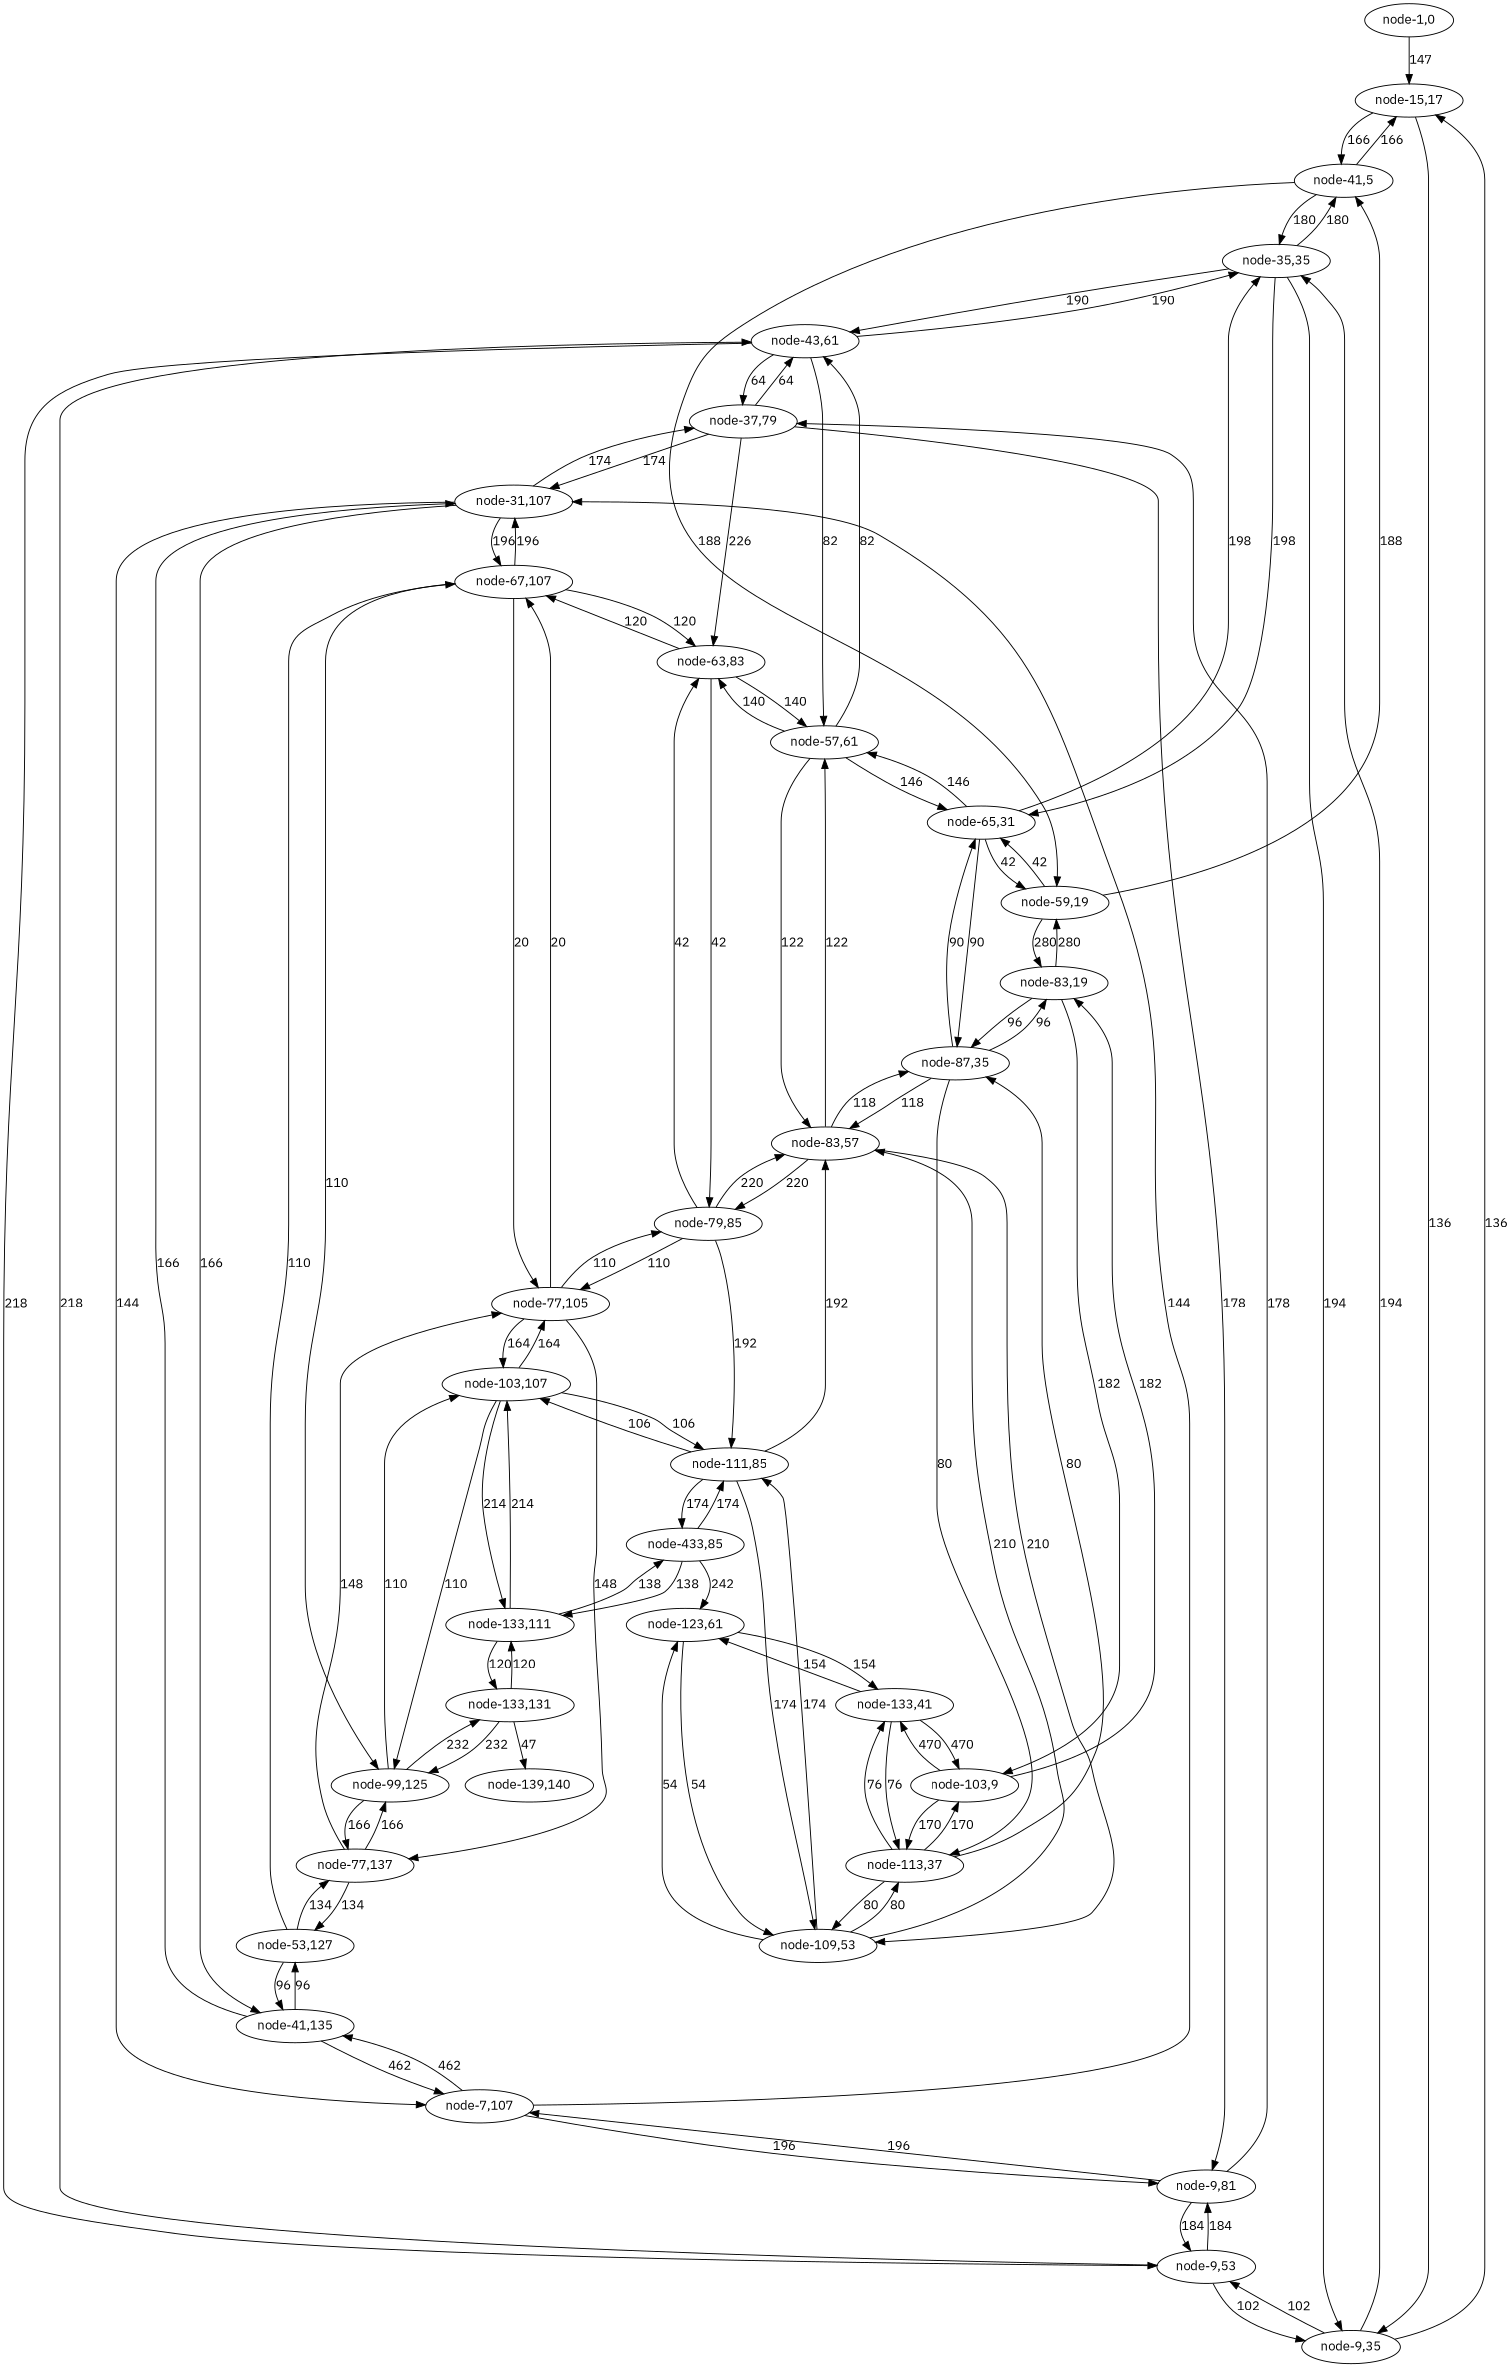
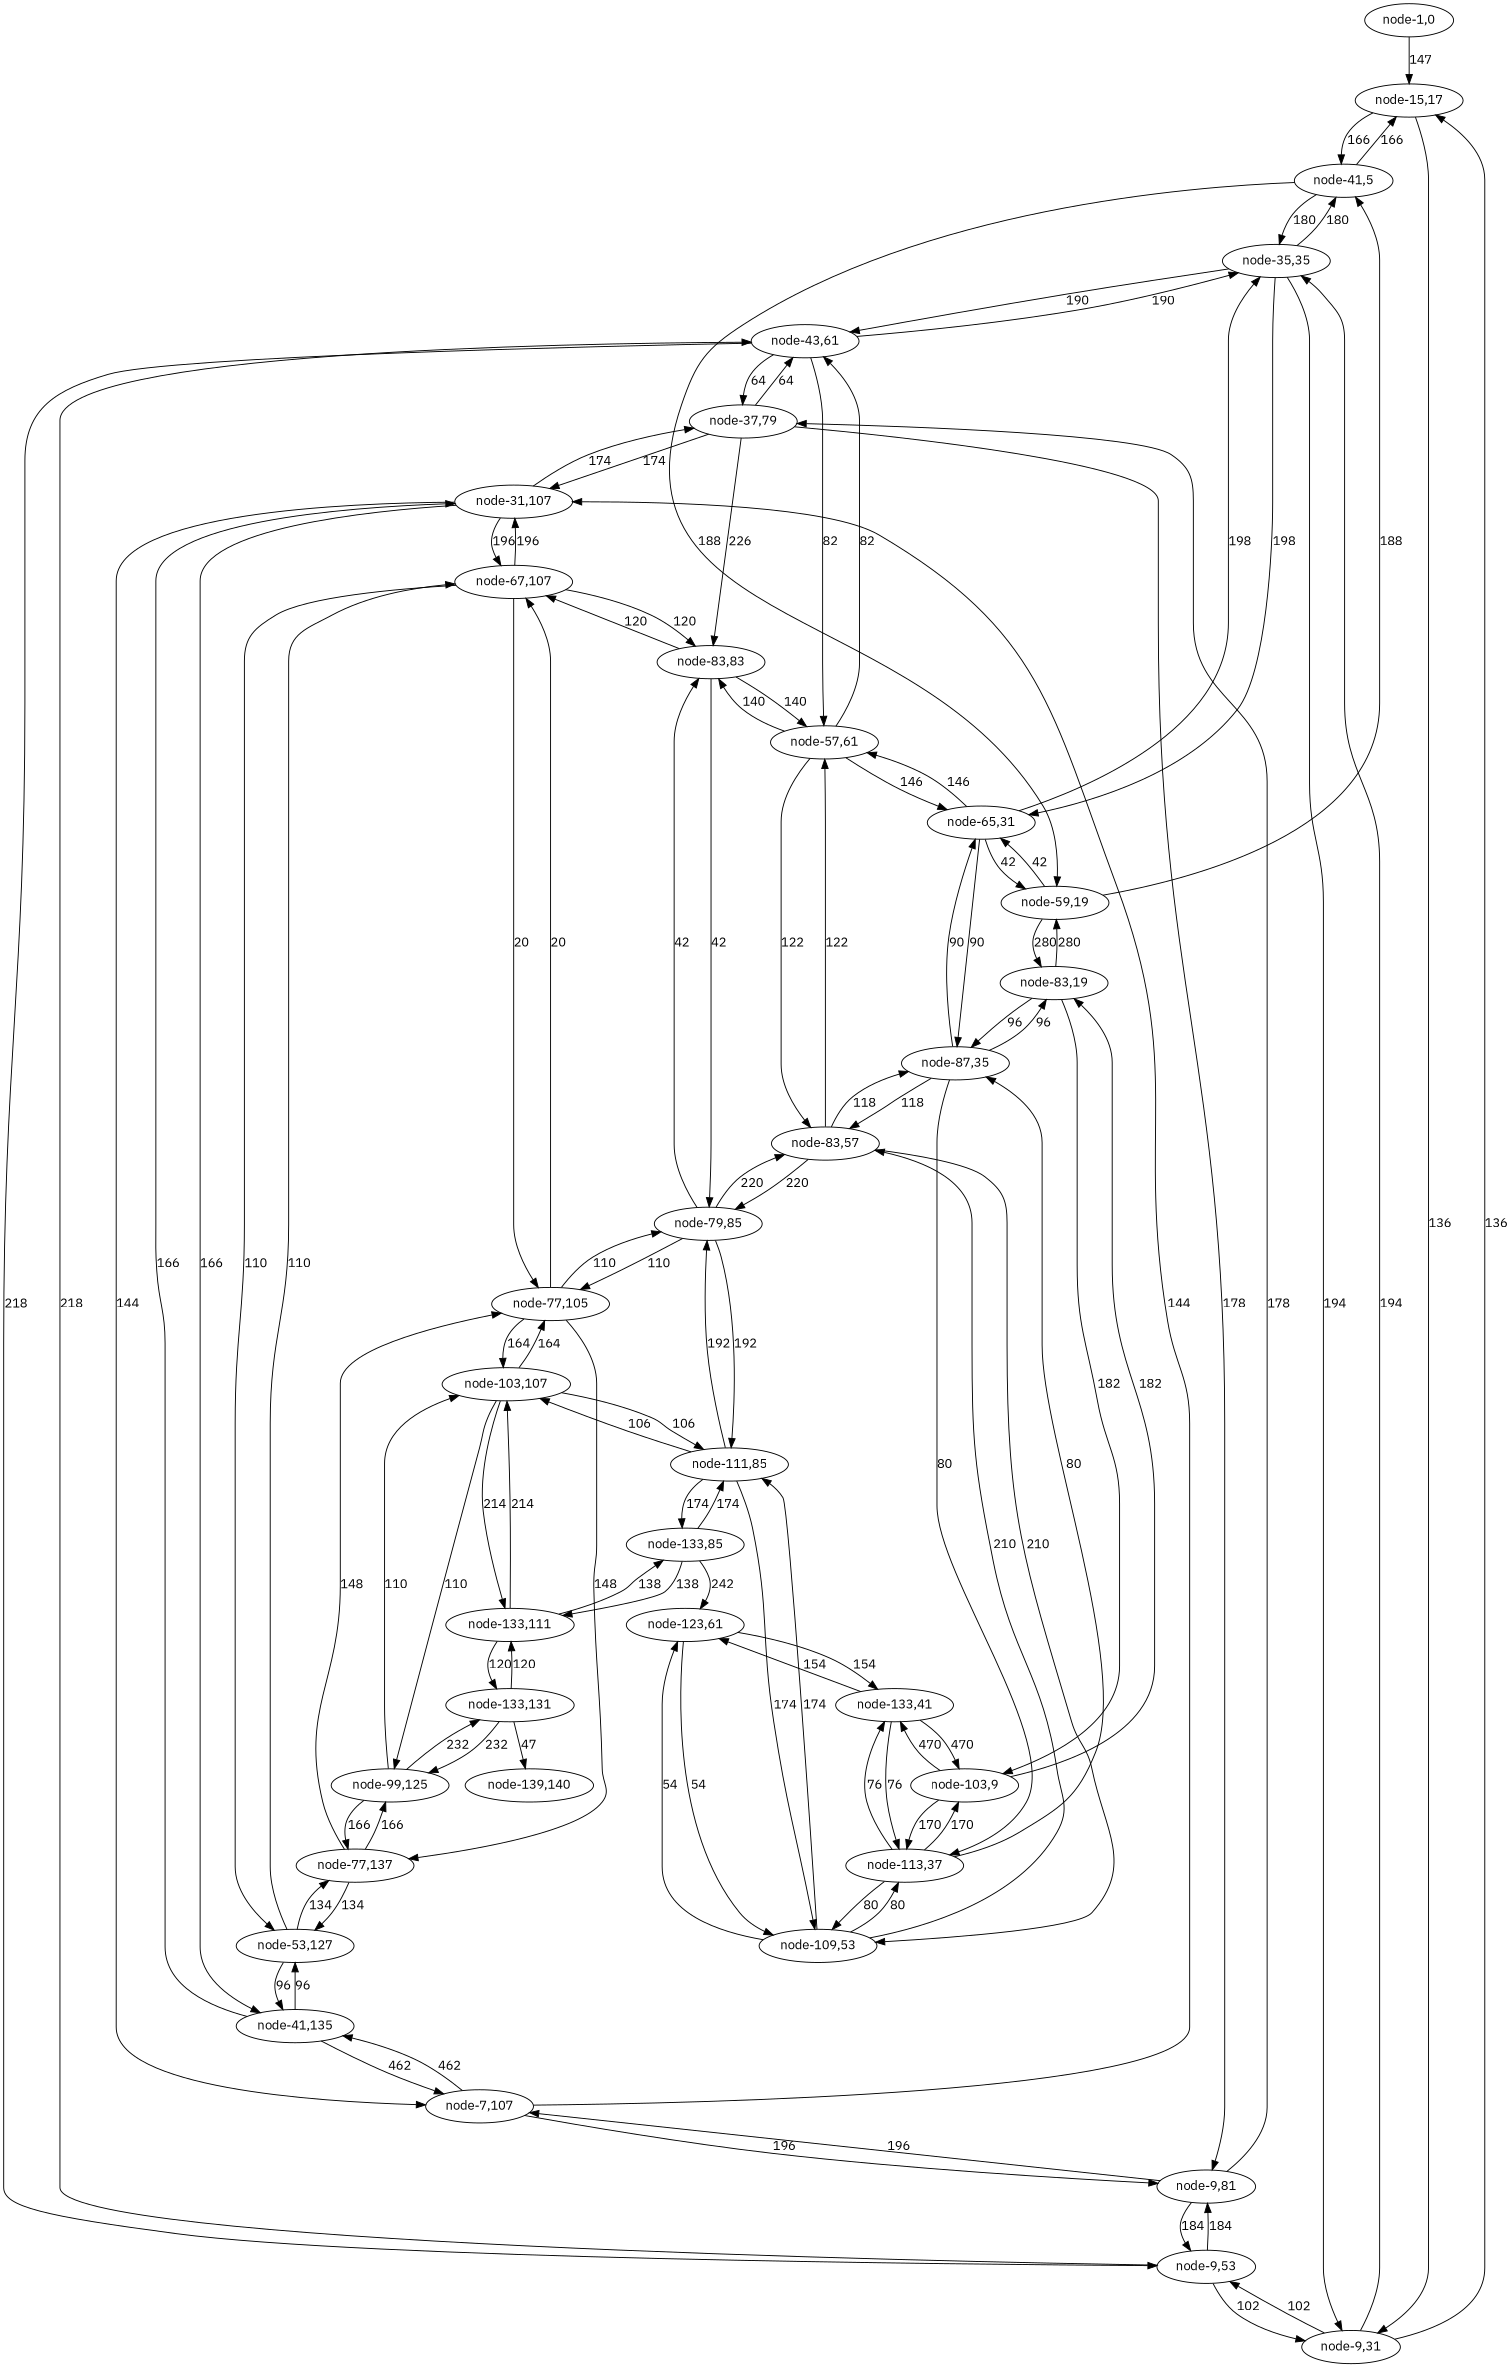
node "node-63,83": label "node-63,83" -> "node-83,83"
edge "node-67,107" -> "node-99,125": now "node-67,107" -> "node-53,127"
edge "node-111,85" -> "node-83,57": now "node-111,85" -> "node-79,85"
node "node-433,85": label "node-433,85" -> "node-133,85"
node "node-9,35": label "node-9,35" -> "node-9,31"
